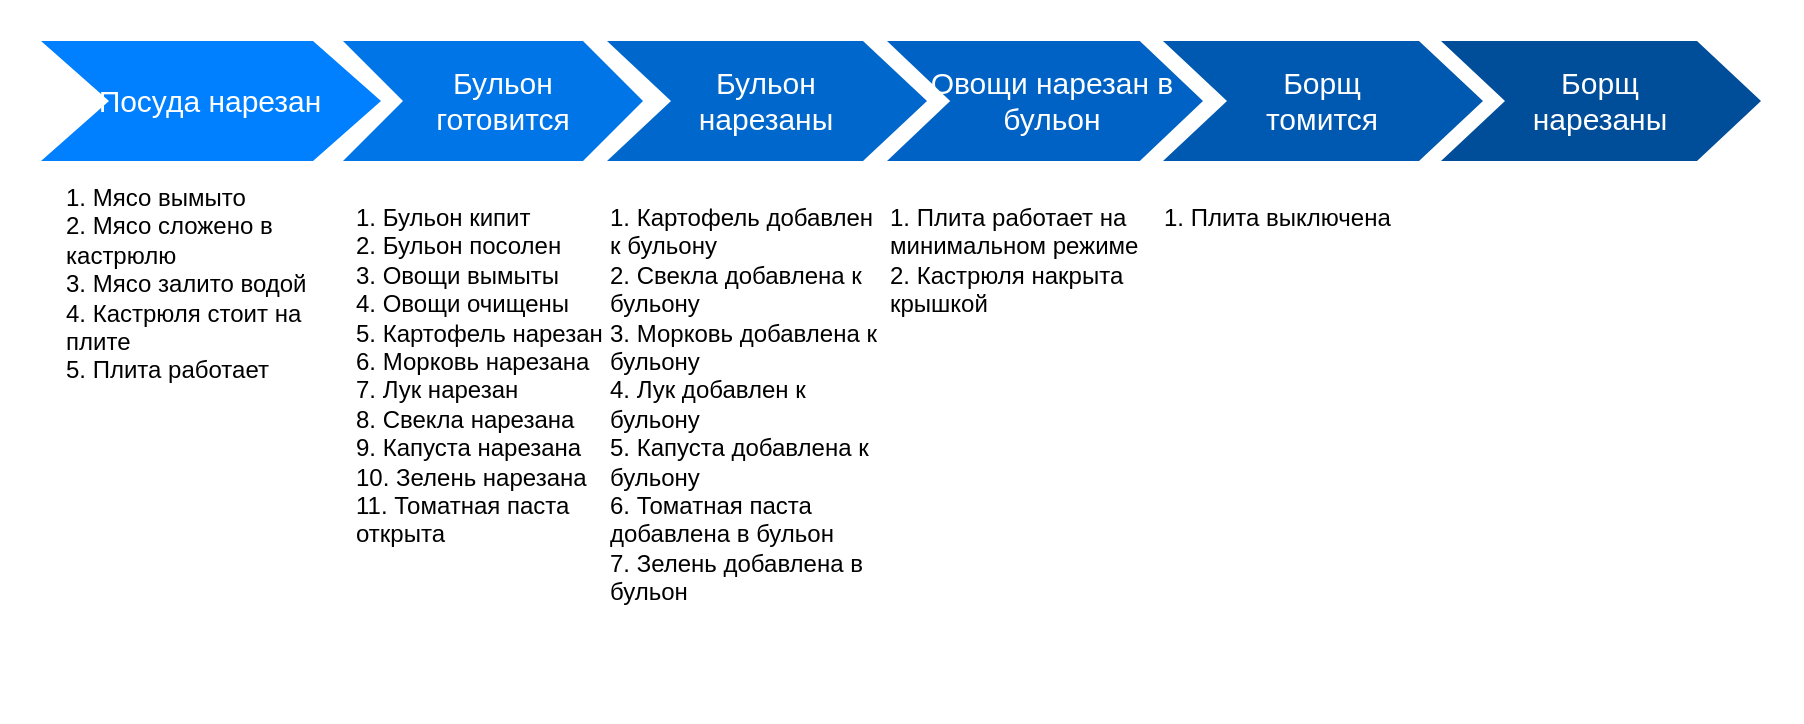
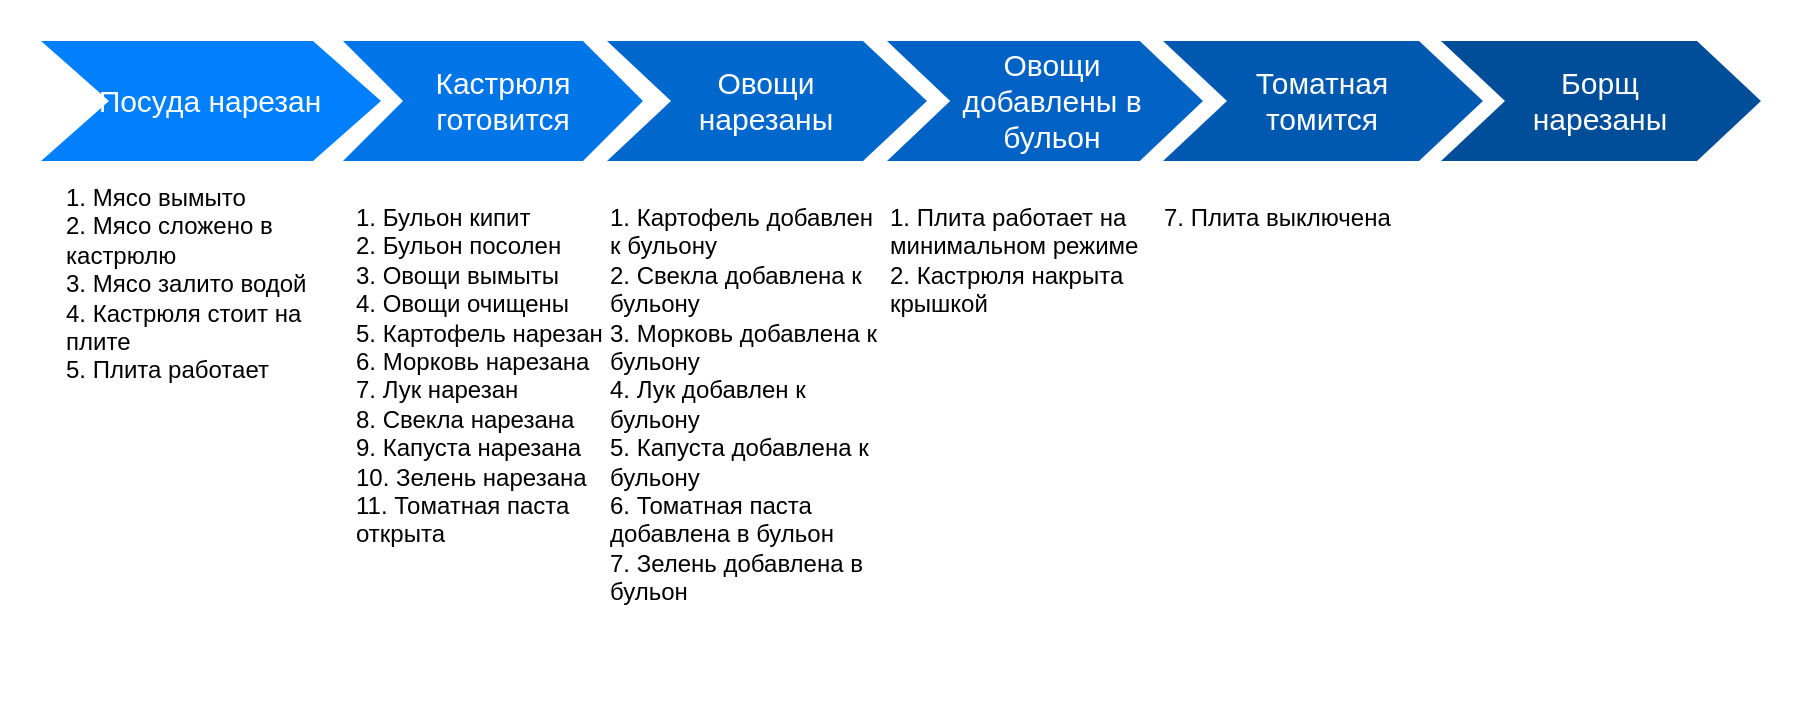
node "Бульон готовится": label "Бульон готовится" -> "Кастрюля готовится"
node "Бульон нарезаны": label "Бульон нарезаны" -> "Овощи нарезаны"
node "Овощи нарезан в бульон": label "Овощи нарезан в бульон" -> "Овощи добавлены в бульон"
node "Борщ томится": label "Борщ томится" -> "Томатная томится"
node "1. Плита выключена": label "1. Плита выключена" -> "7. Плита выключена"
